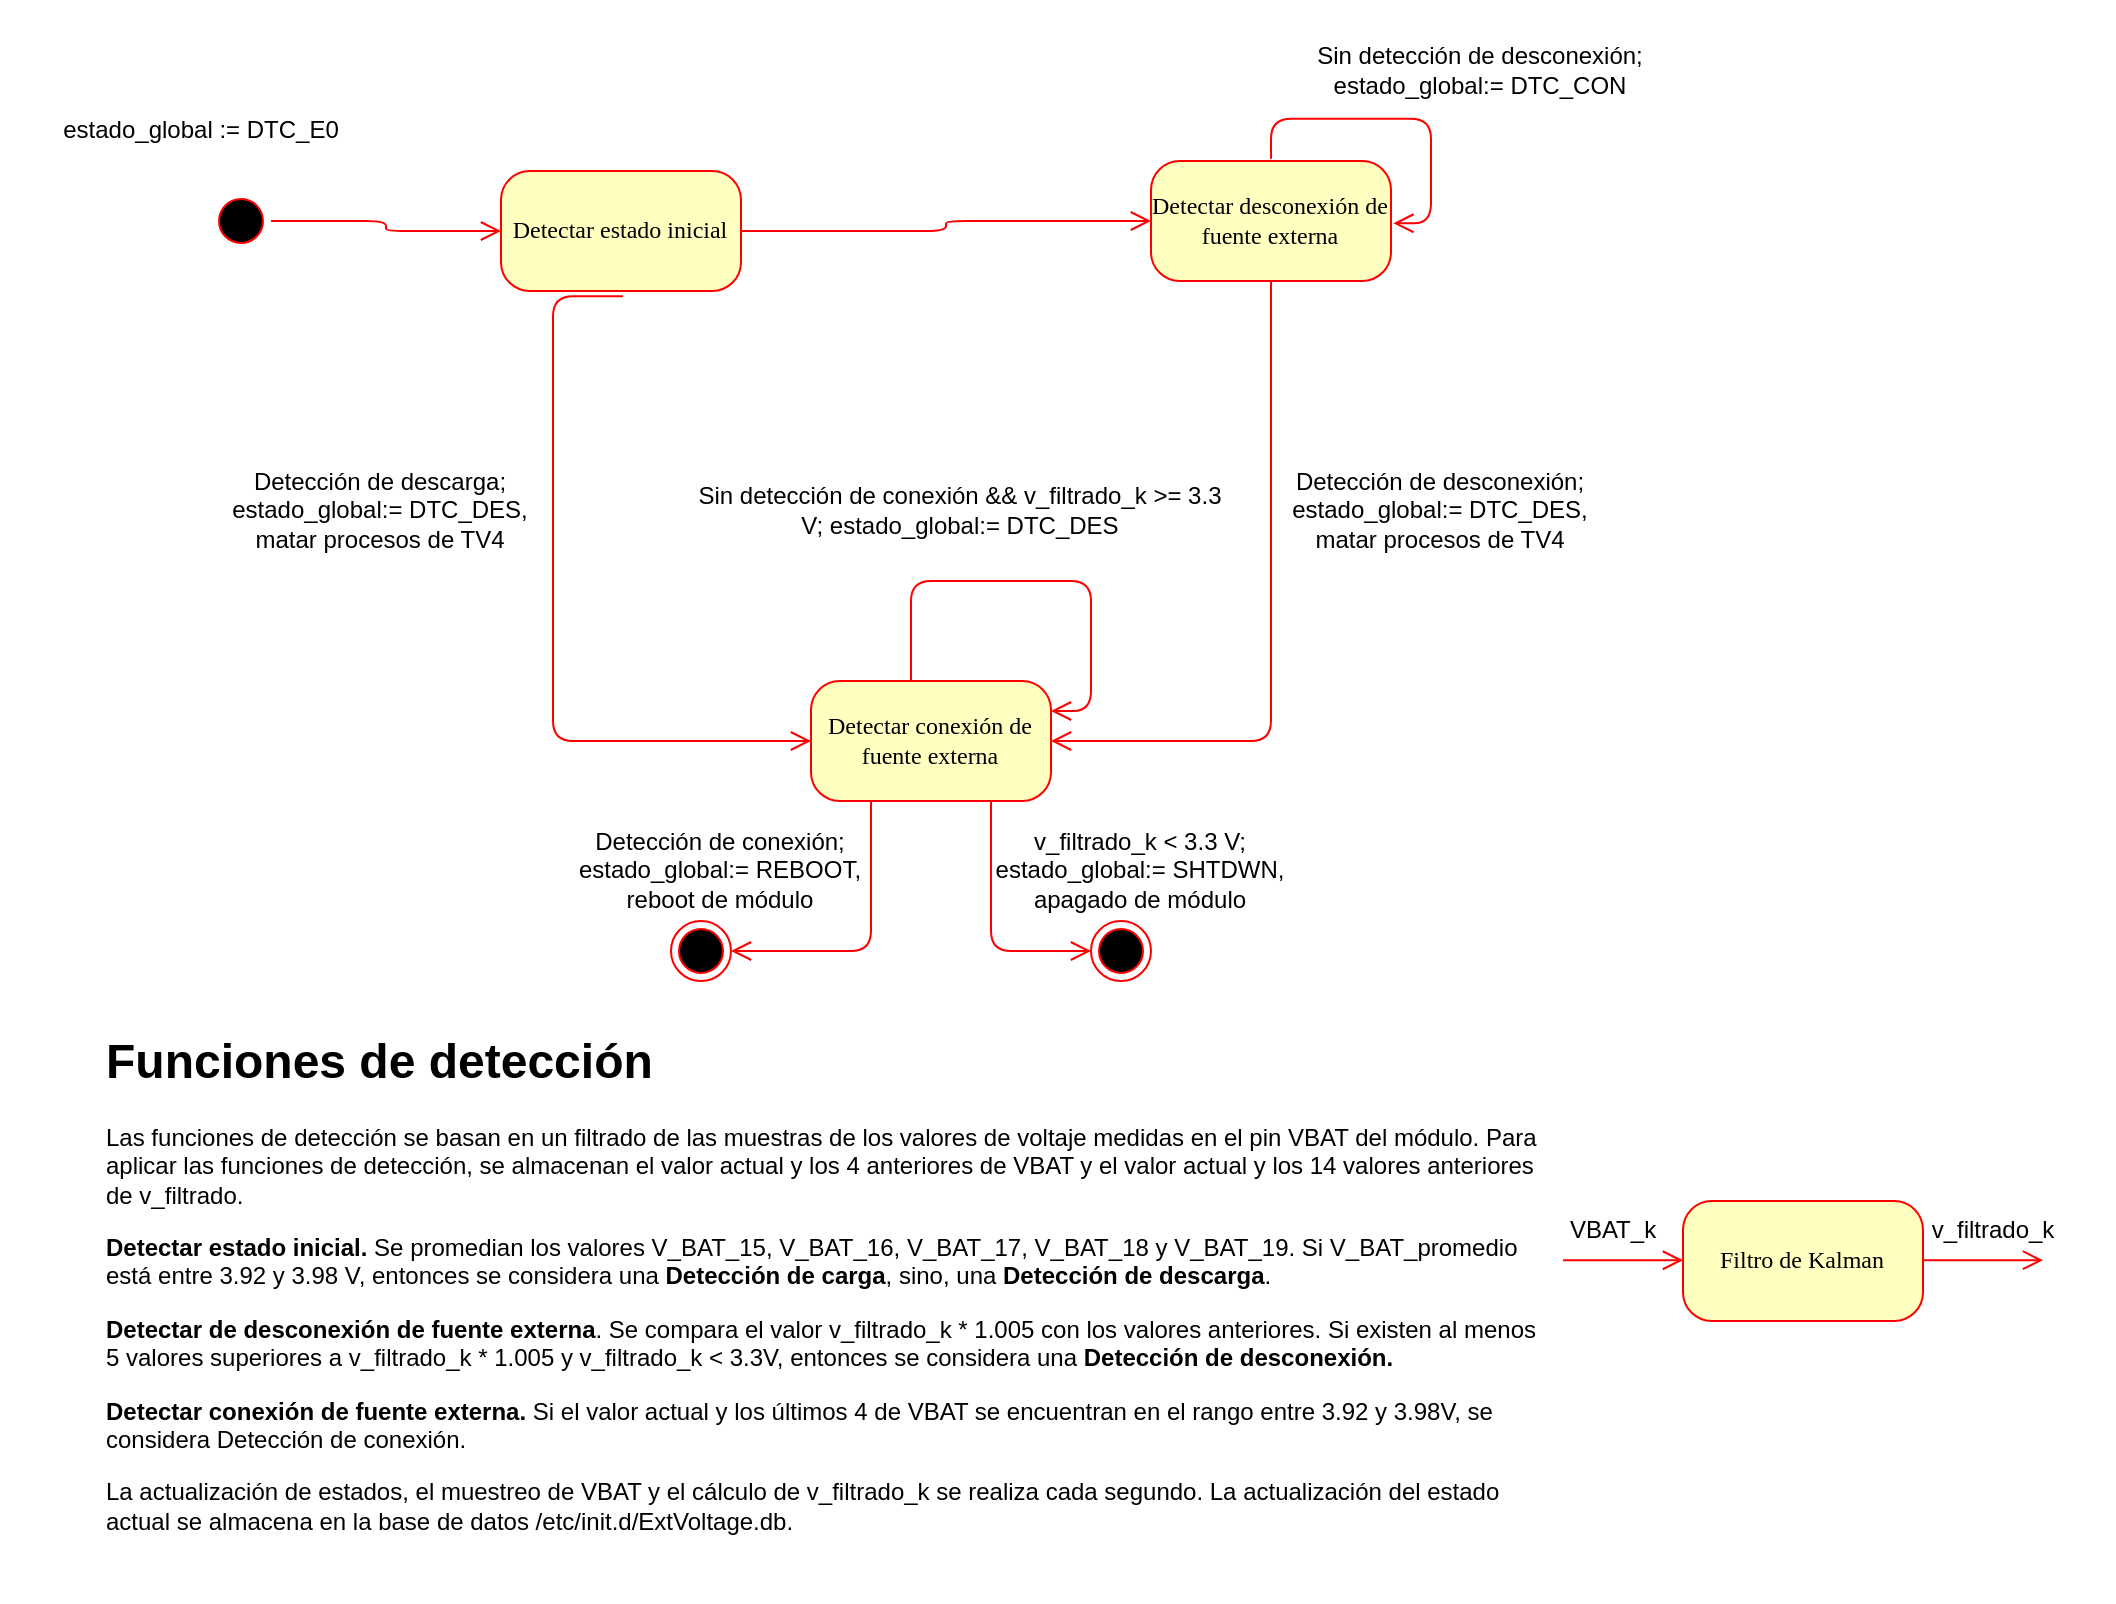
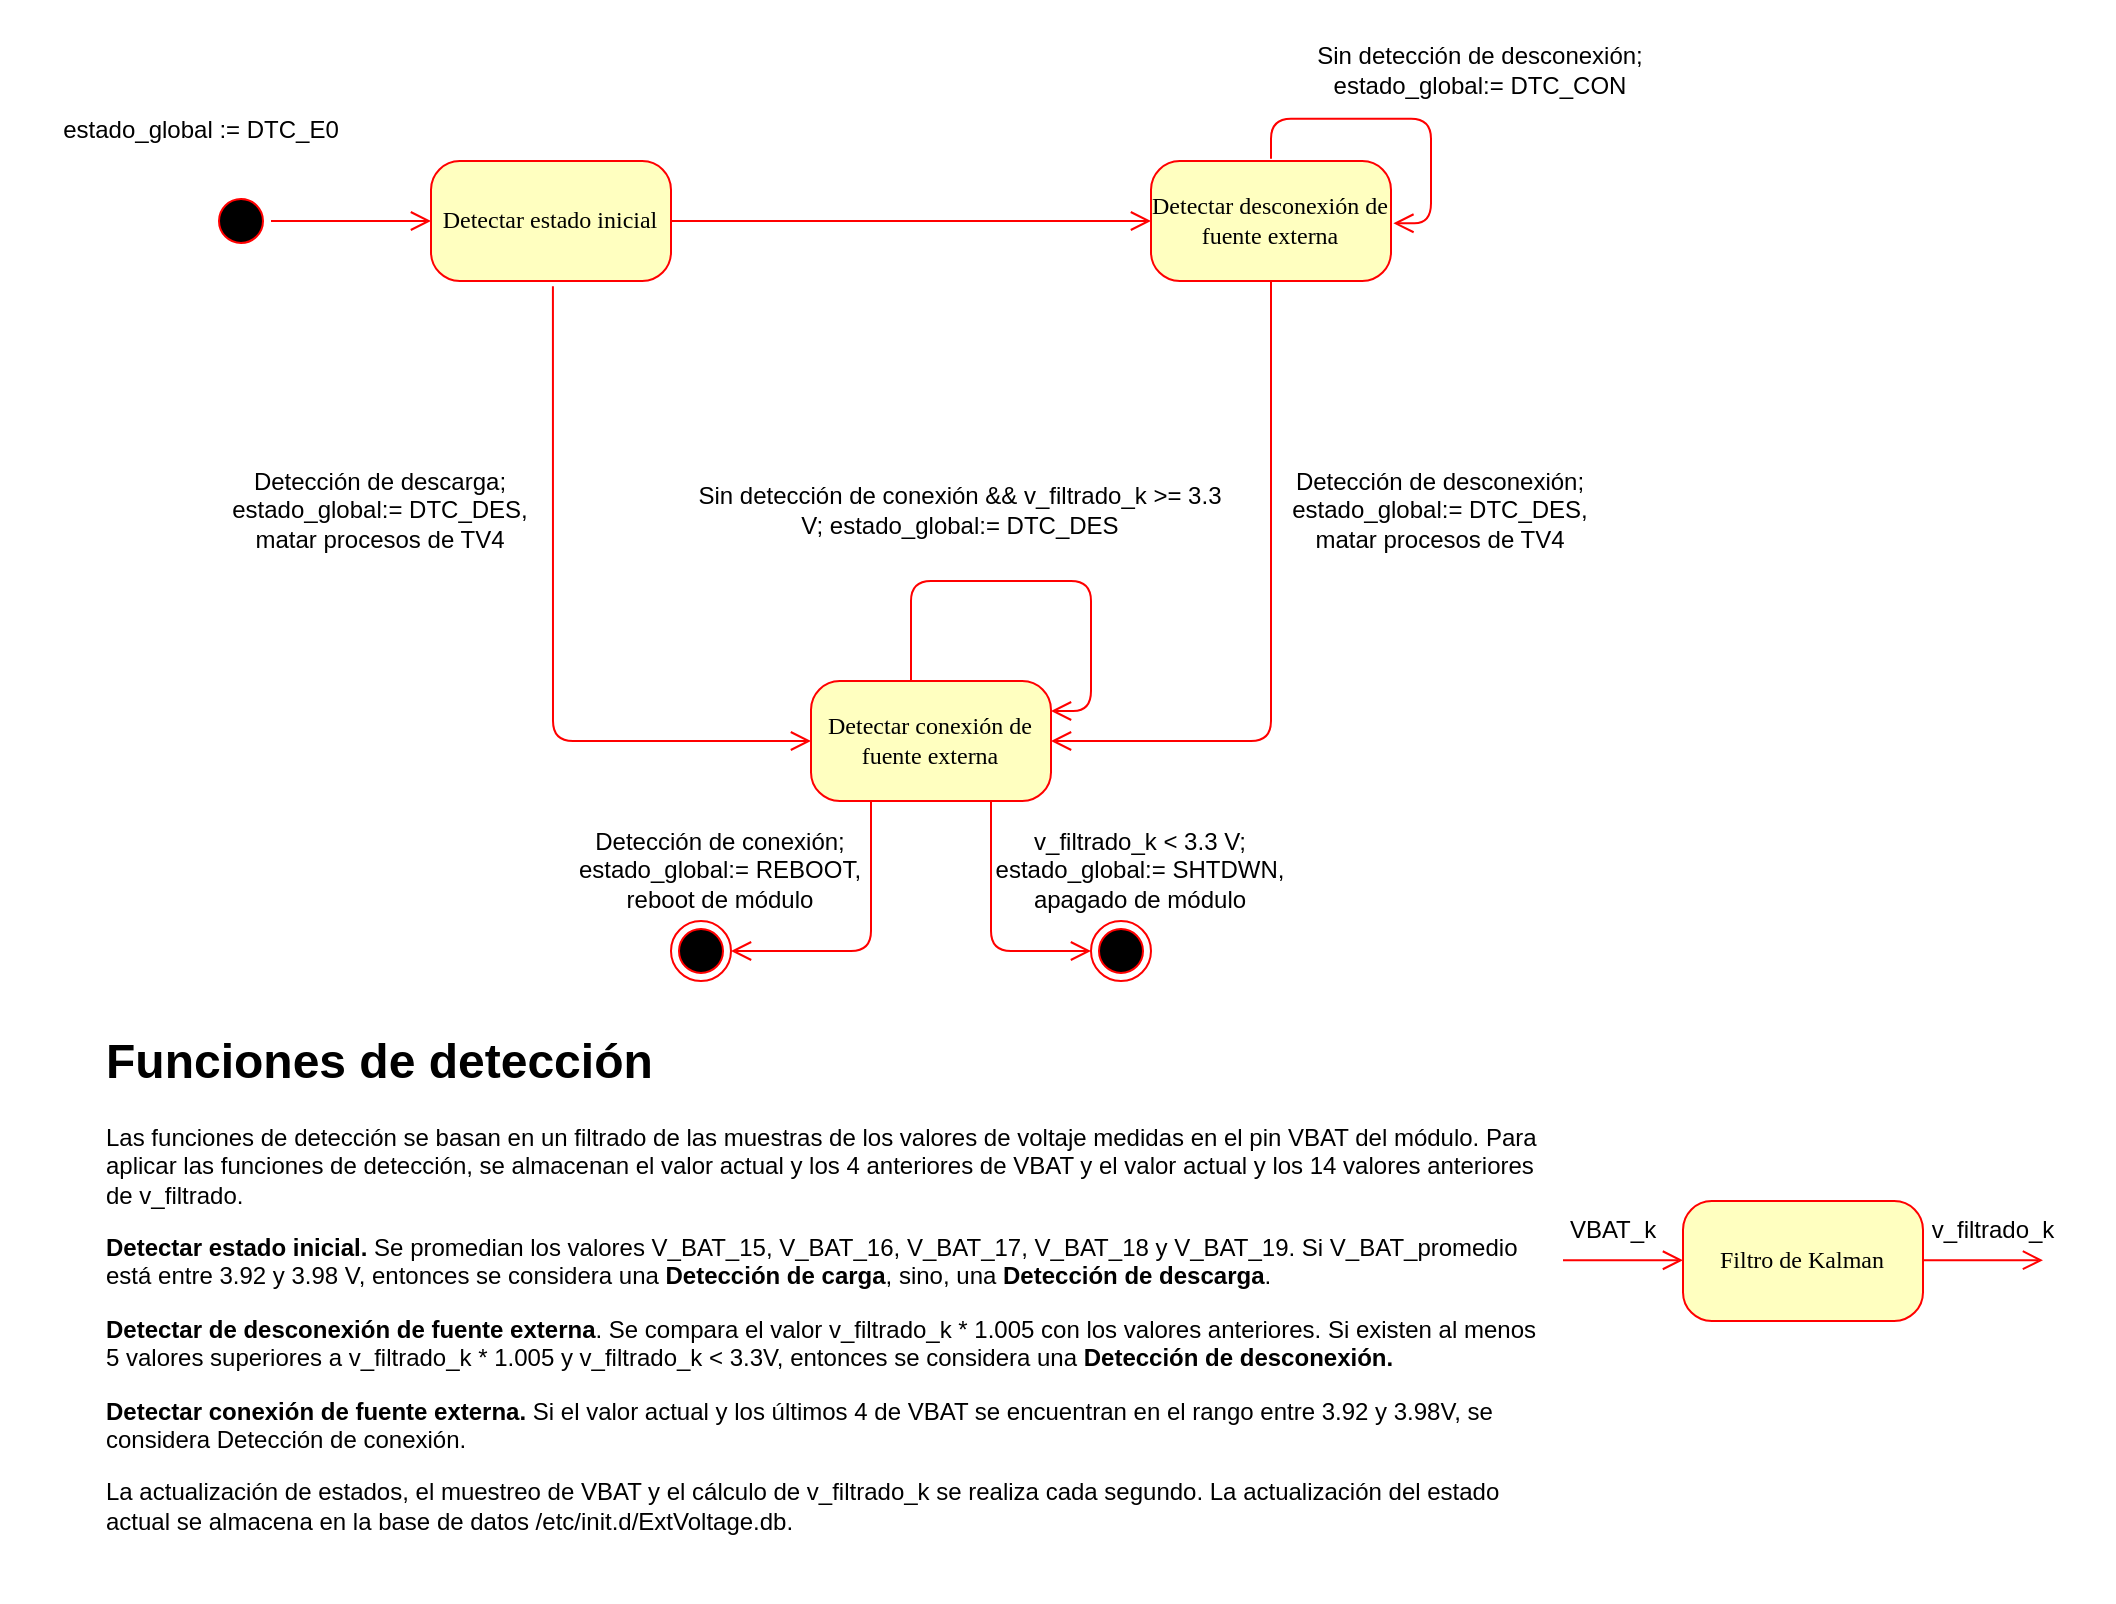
node "Detectar estado inicial": moved (621, 231) -> (551, 221)
